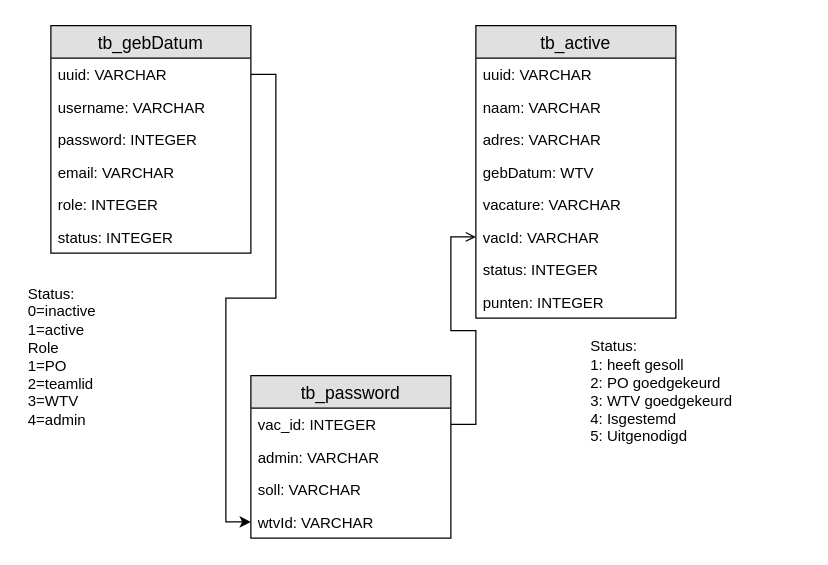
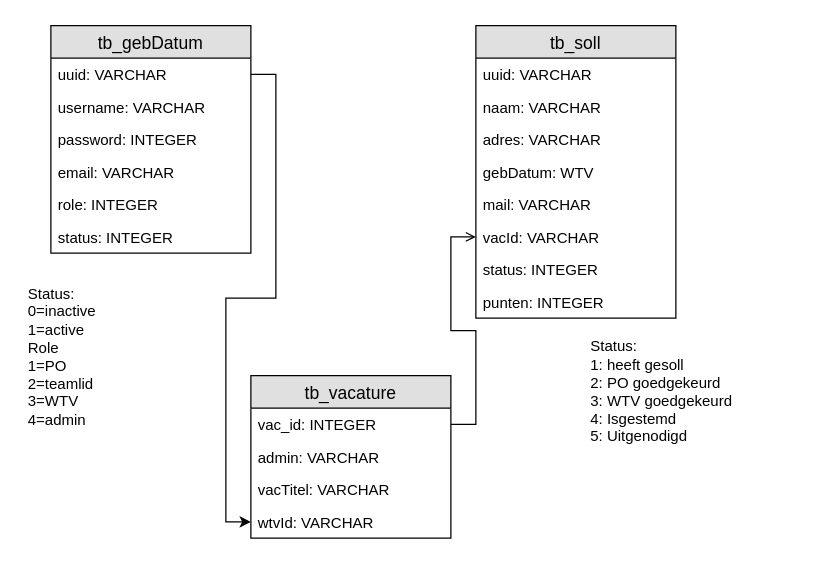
node "tb_active": label "tb_active" -> "tb_soll"
node "vacature: VARCHAR": label "vacature: VARCHAR" -> "mail: VARCHAR"
node "tb_password": label "tb_password" -> "tb_vacature"
node "soll: VARCHAR": label "soll: VARCHAR" -> "vacTitel: VARCHAR"
